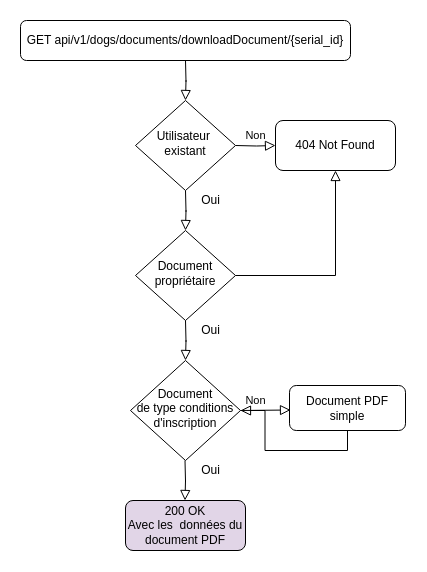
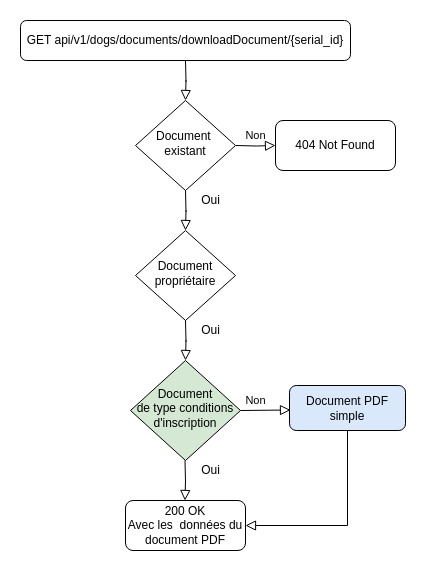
node "Utilisateur existant": label "Utilisateur existant" -> "Document existant"
edge "Document propriétaire" -> "404 Not Found": removed
node "Document PDF simple": fillcolor #ffffff -> #dae8fc
node "Document de type conditions d'inscription": fillcolor #ffffff -> #d5e8d4
edge "Document PDF simple" -> "Document de type conditions d'inscription": now "Document PDF simple" -> "200 OK Avec les données du document PDF"
node "200 OK Avec les données du document PDF": fillcolor #e1d5e7 -> #ffffff
